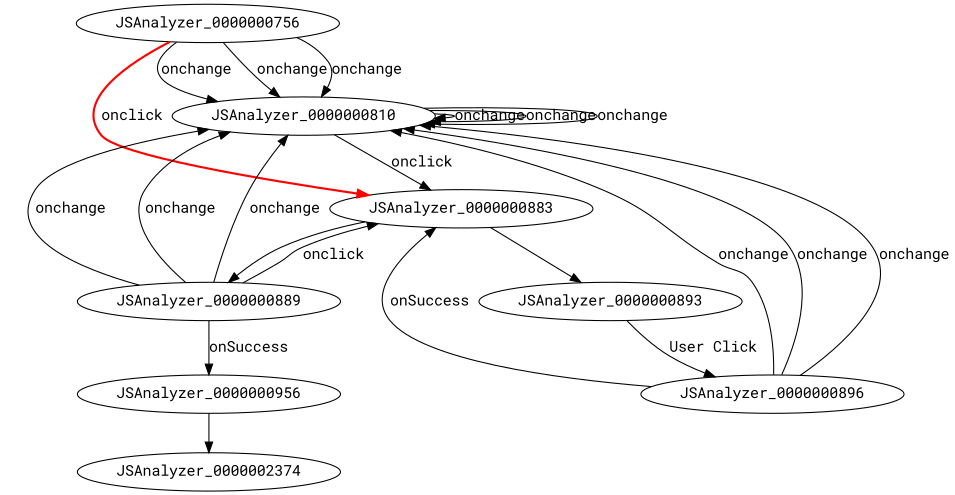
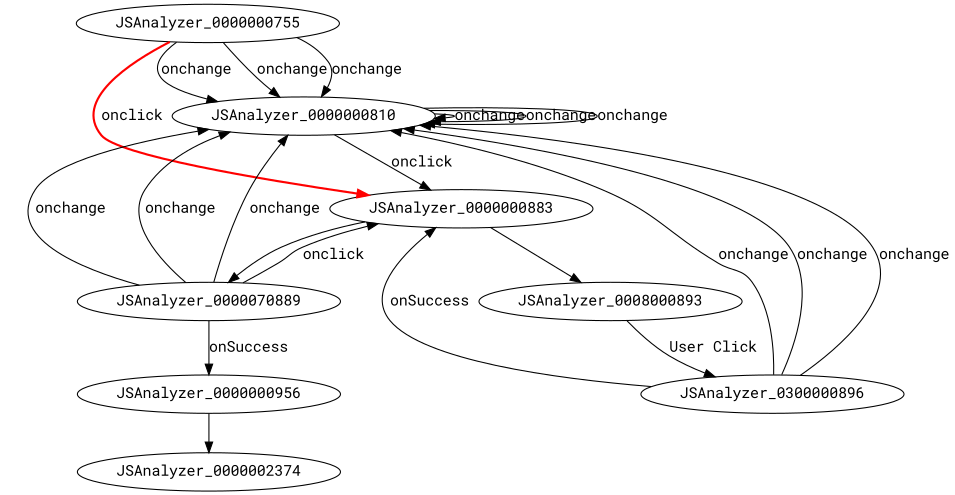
node "JSAnalyzer_0000000756": label "JSAnalyzer_0000000756" -> "JSAnalyzer_0000000755"
node "JSAnalyzer_0000000889": label "JSAnalyzer_0000000889" -> "JSAnalyzer_0000070889"
node "JSAnalyzer_0000000893": label "JSAnalyzer_0000000893" -> "JSAnalyzer_0008000893"
node "JSAnalyzer_0000000896": label "JSAnalyzer_0000000896" -> "JSAnalyzer_0300000896"
